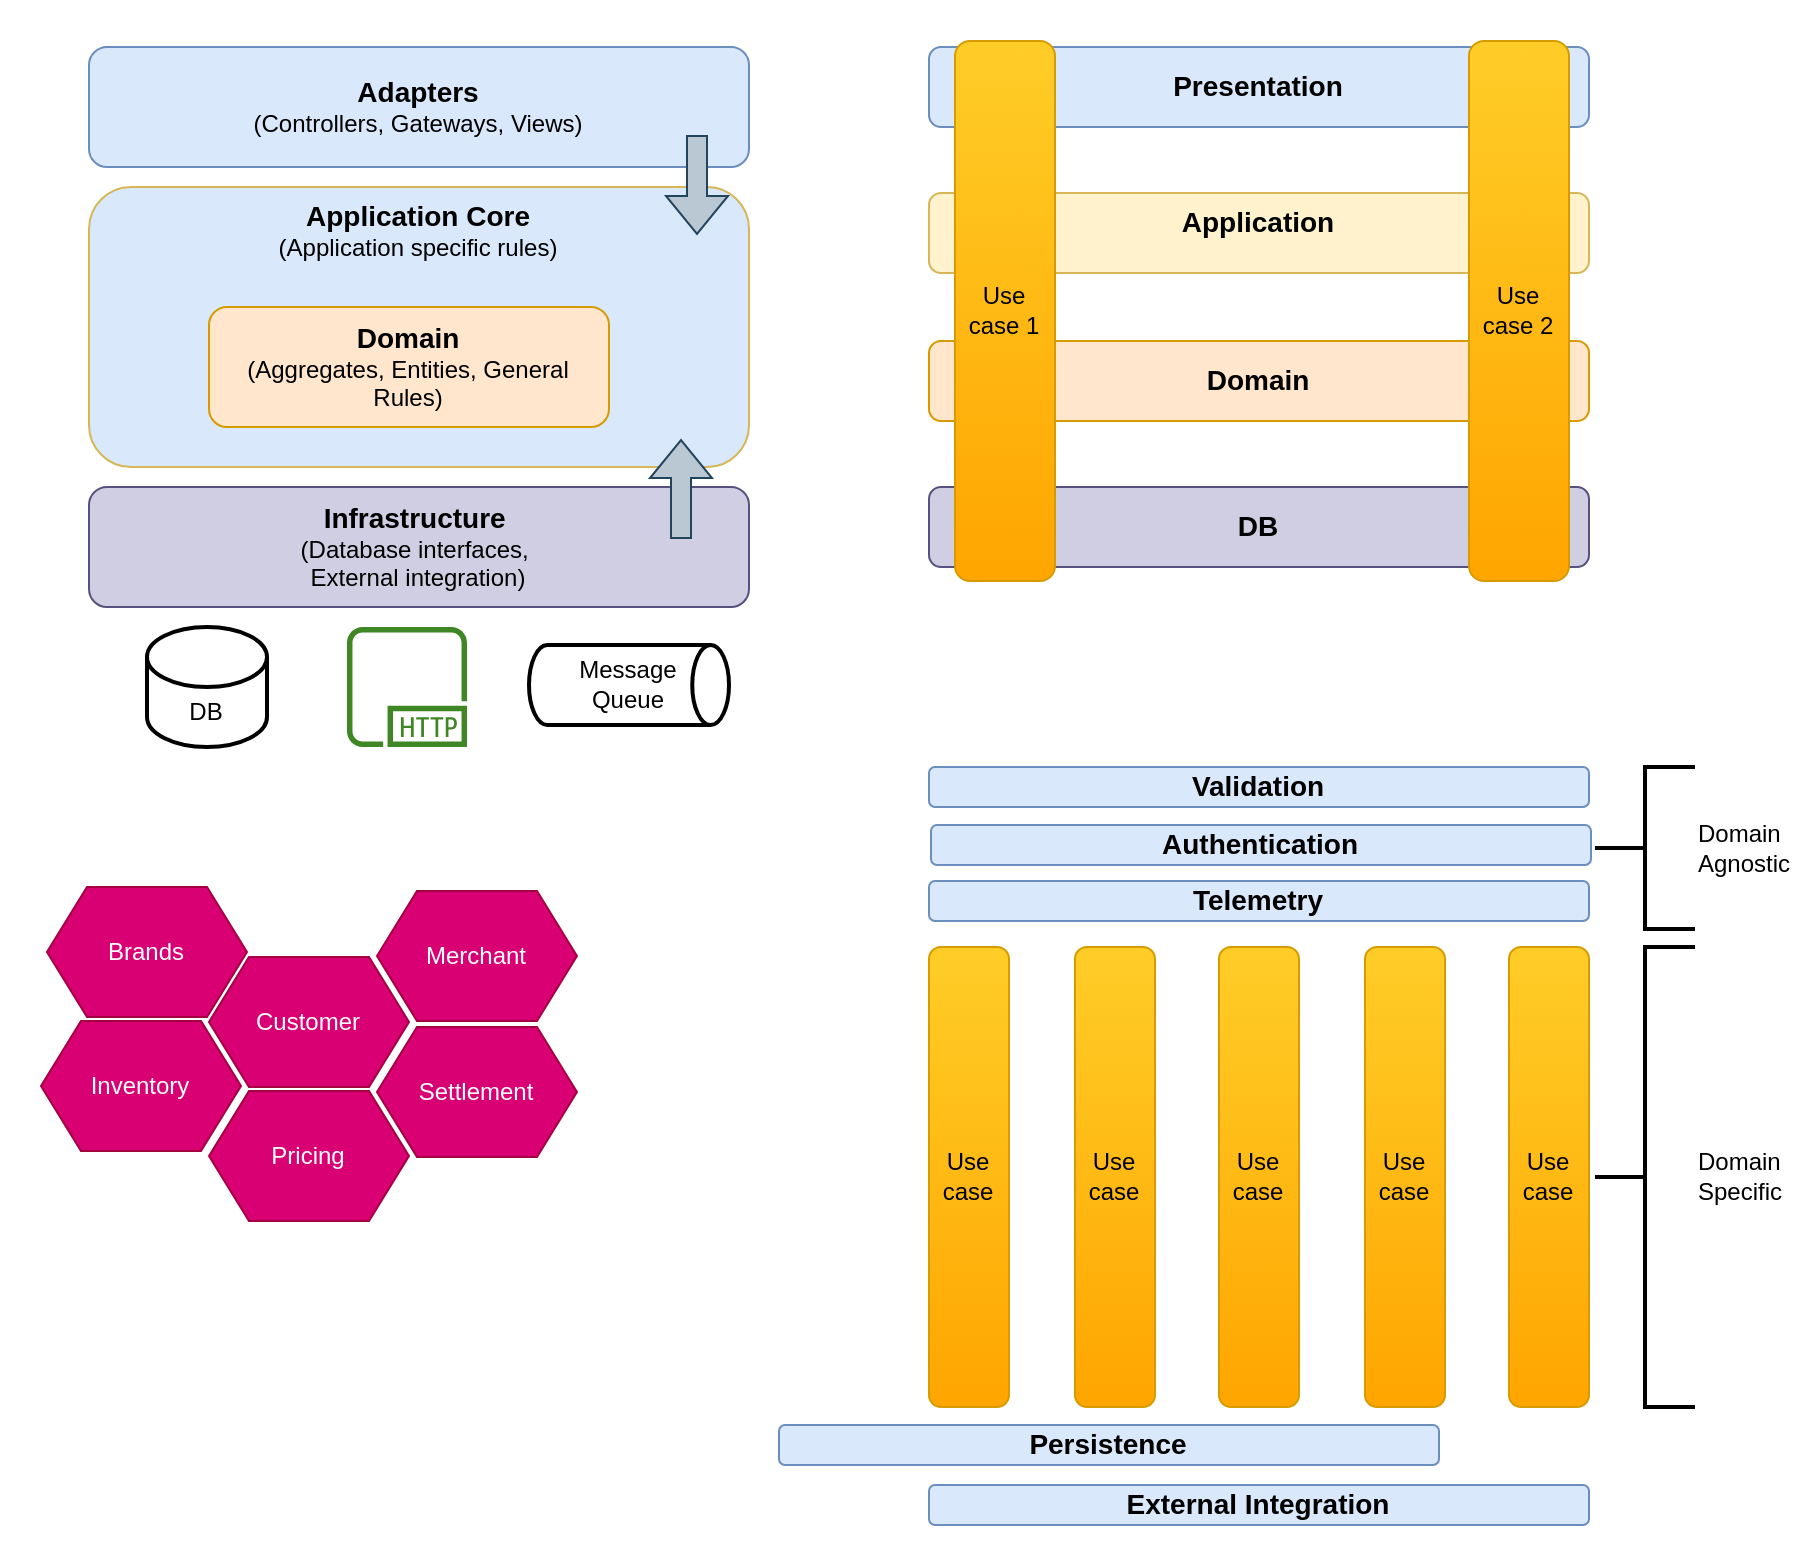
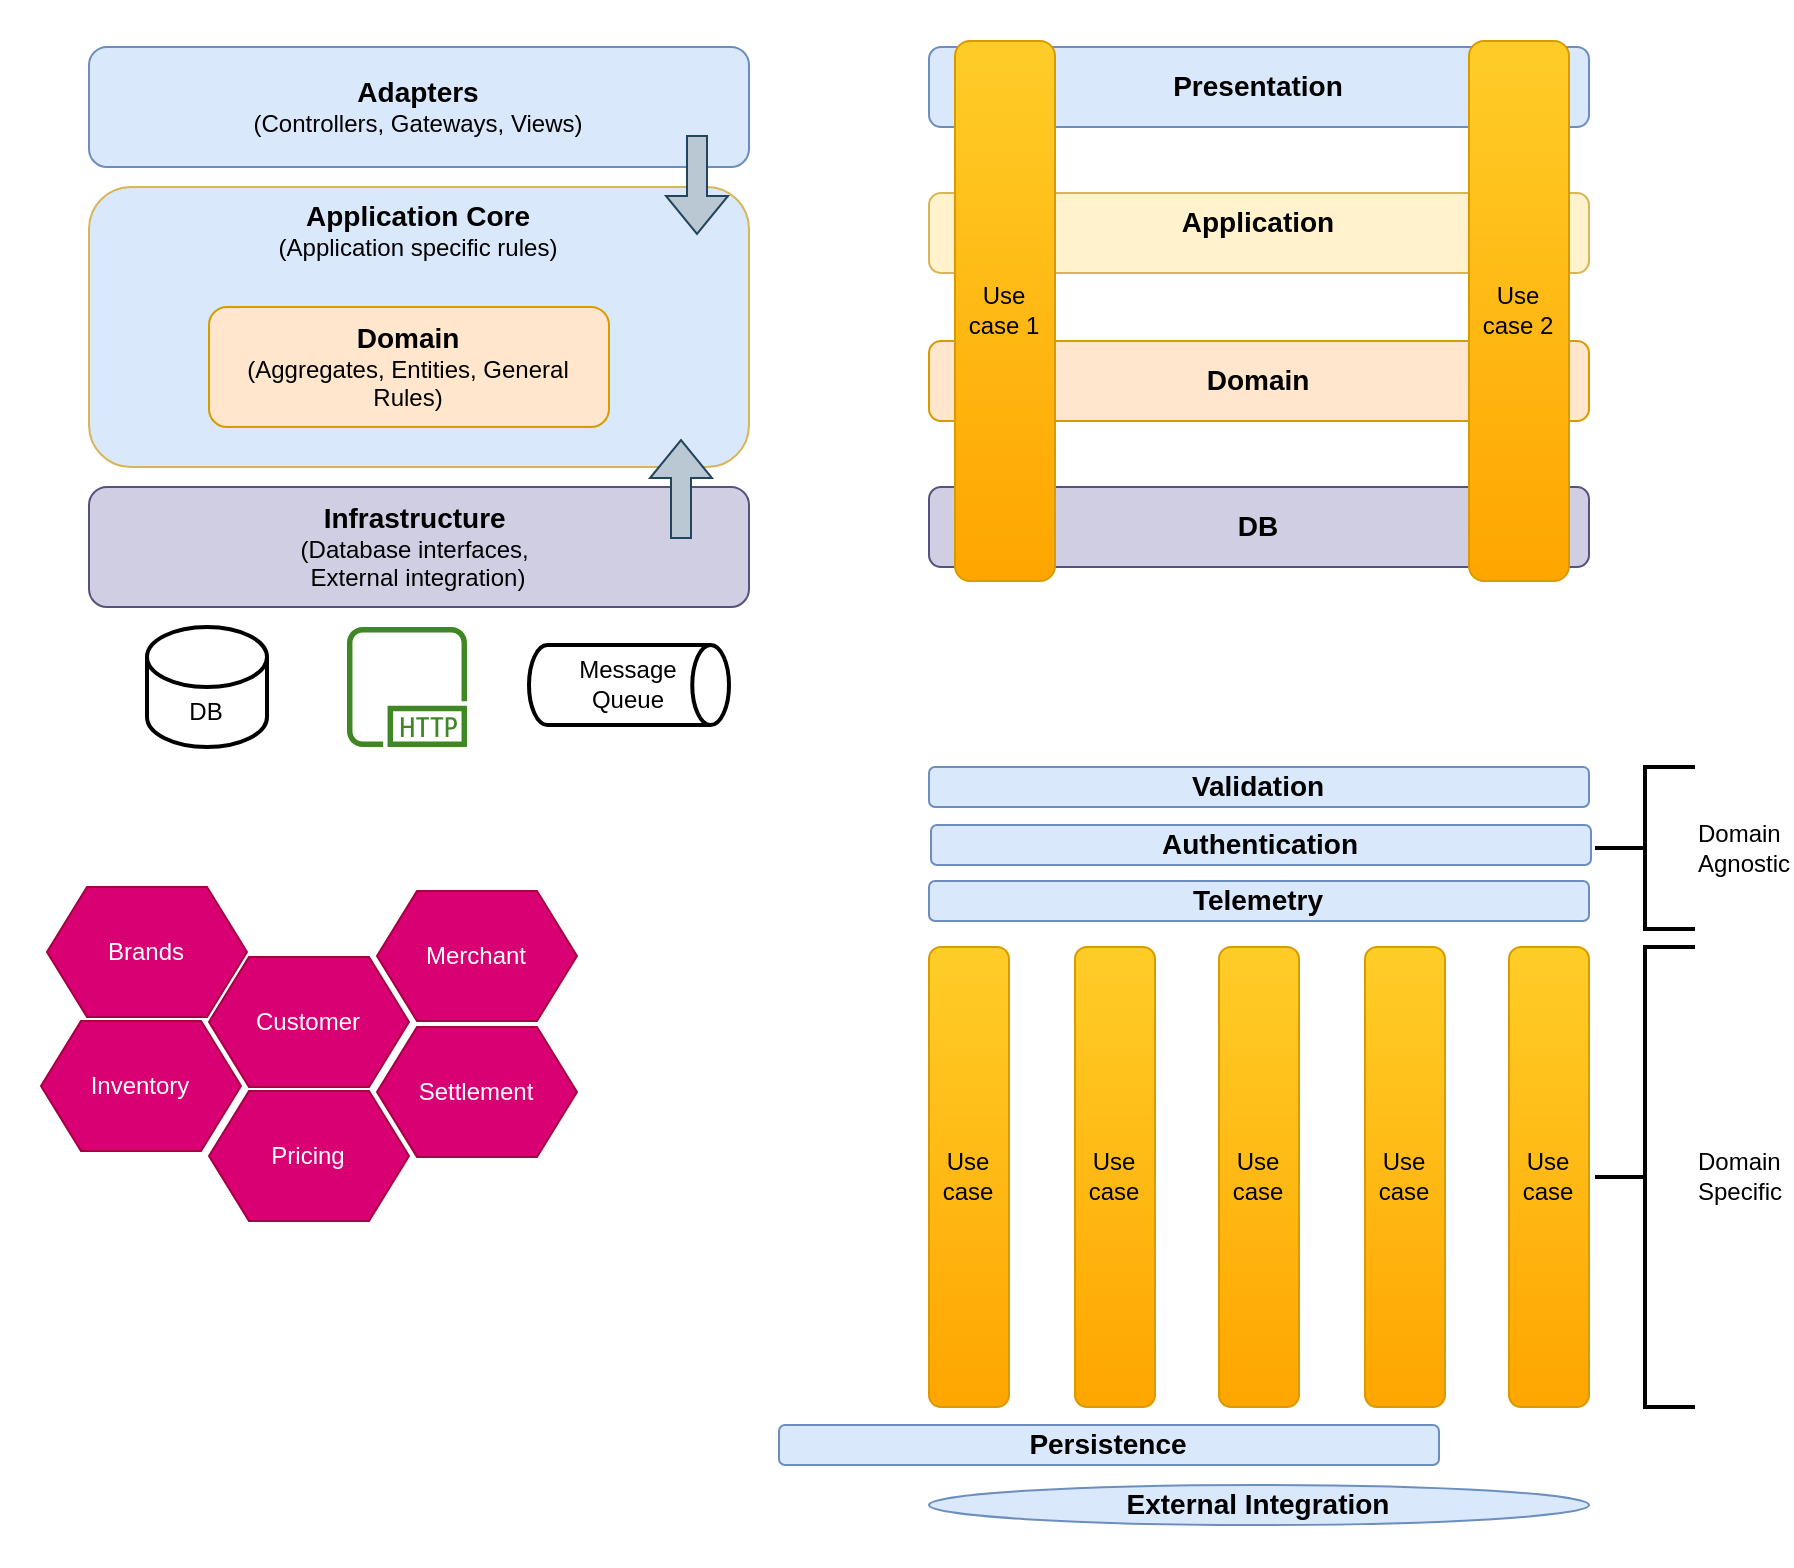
node "External Integration": shape rounded rectangle -> ellipse
